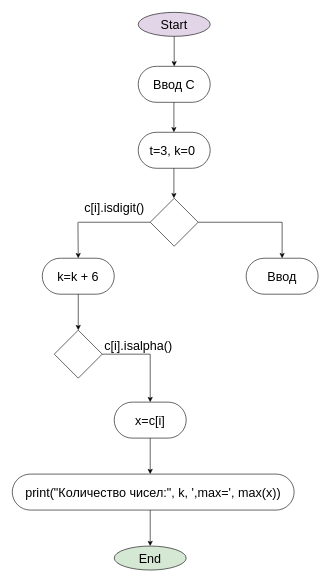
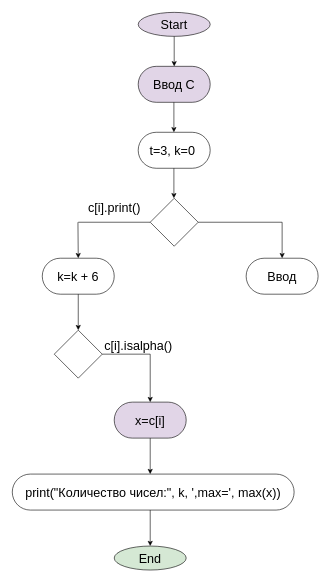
node "Ввод C": fillcolor #ffffff -> #e1d5e7
node "c[i].isdigit()": label "c[i].isdigit()" -> "c[i].print()"
node "x=c[i]": fillcolor #ffffff -> #e1d5e7
